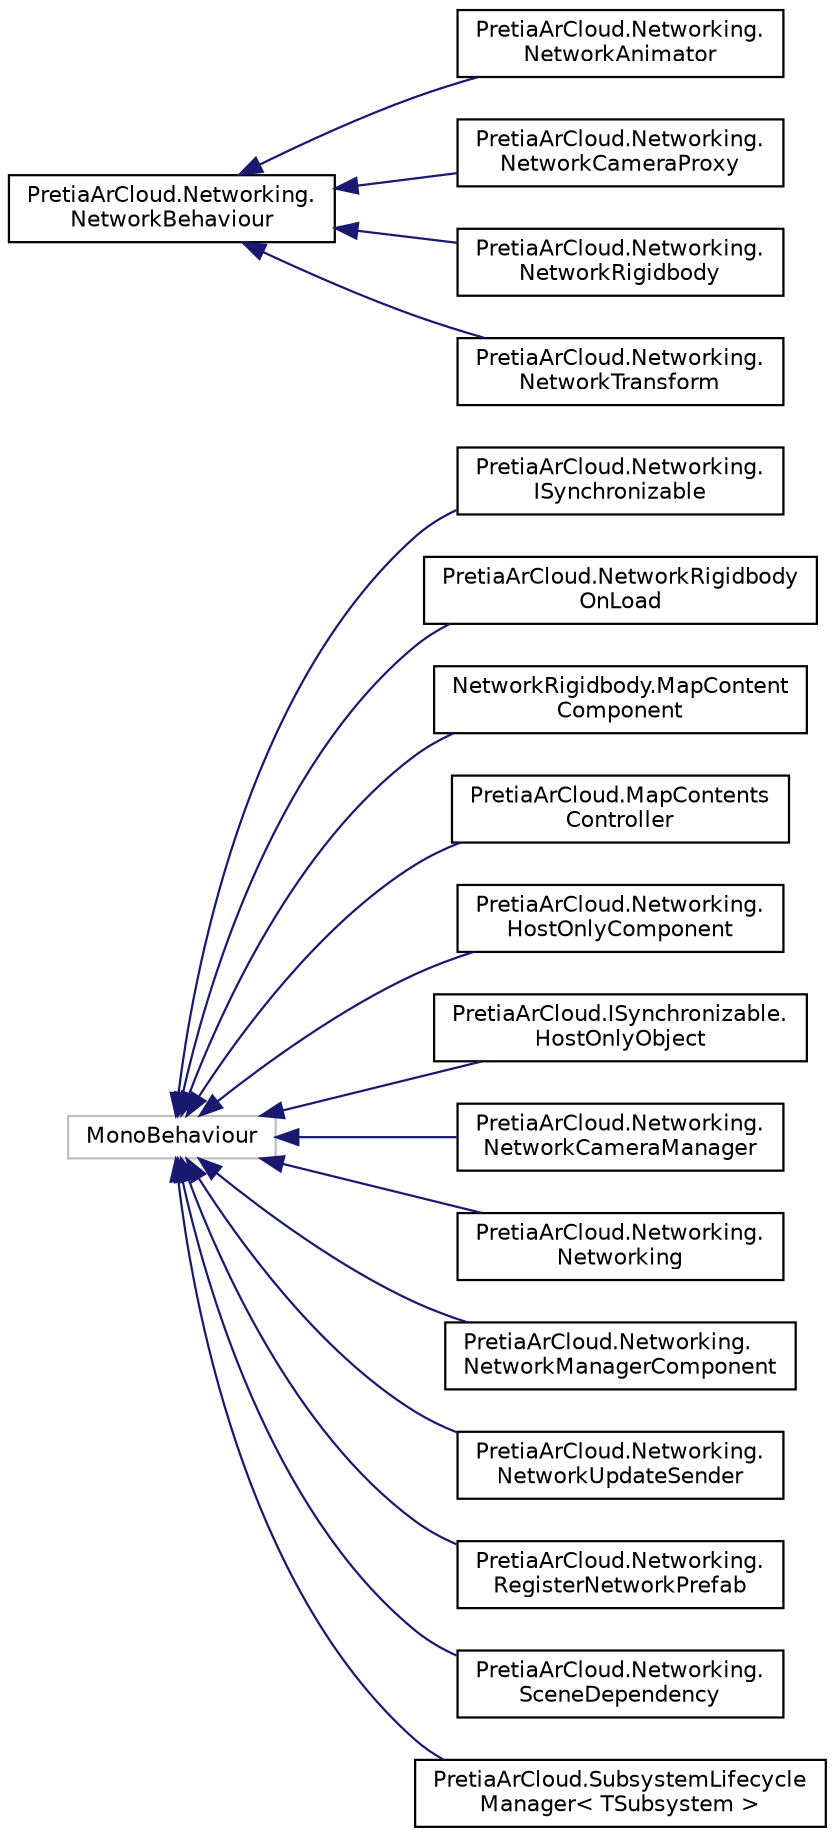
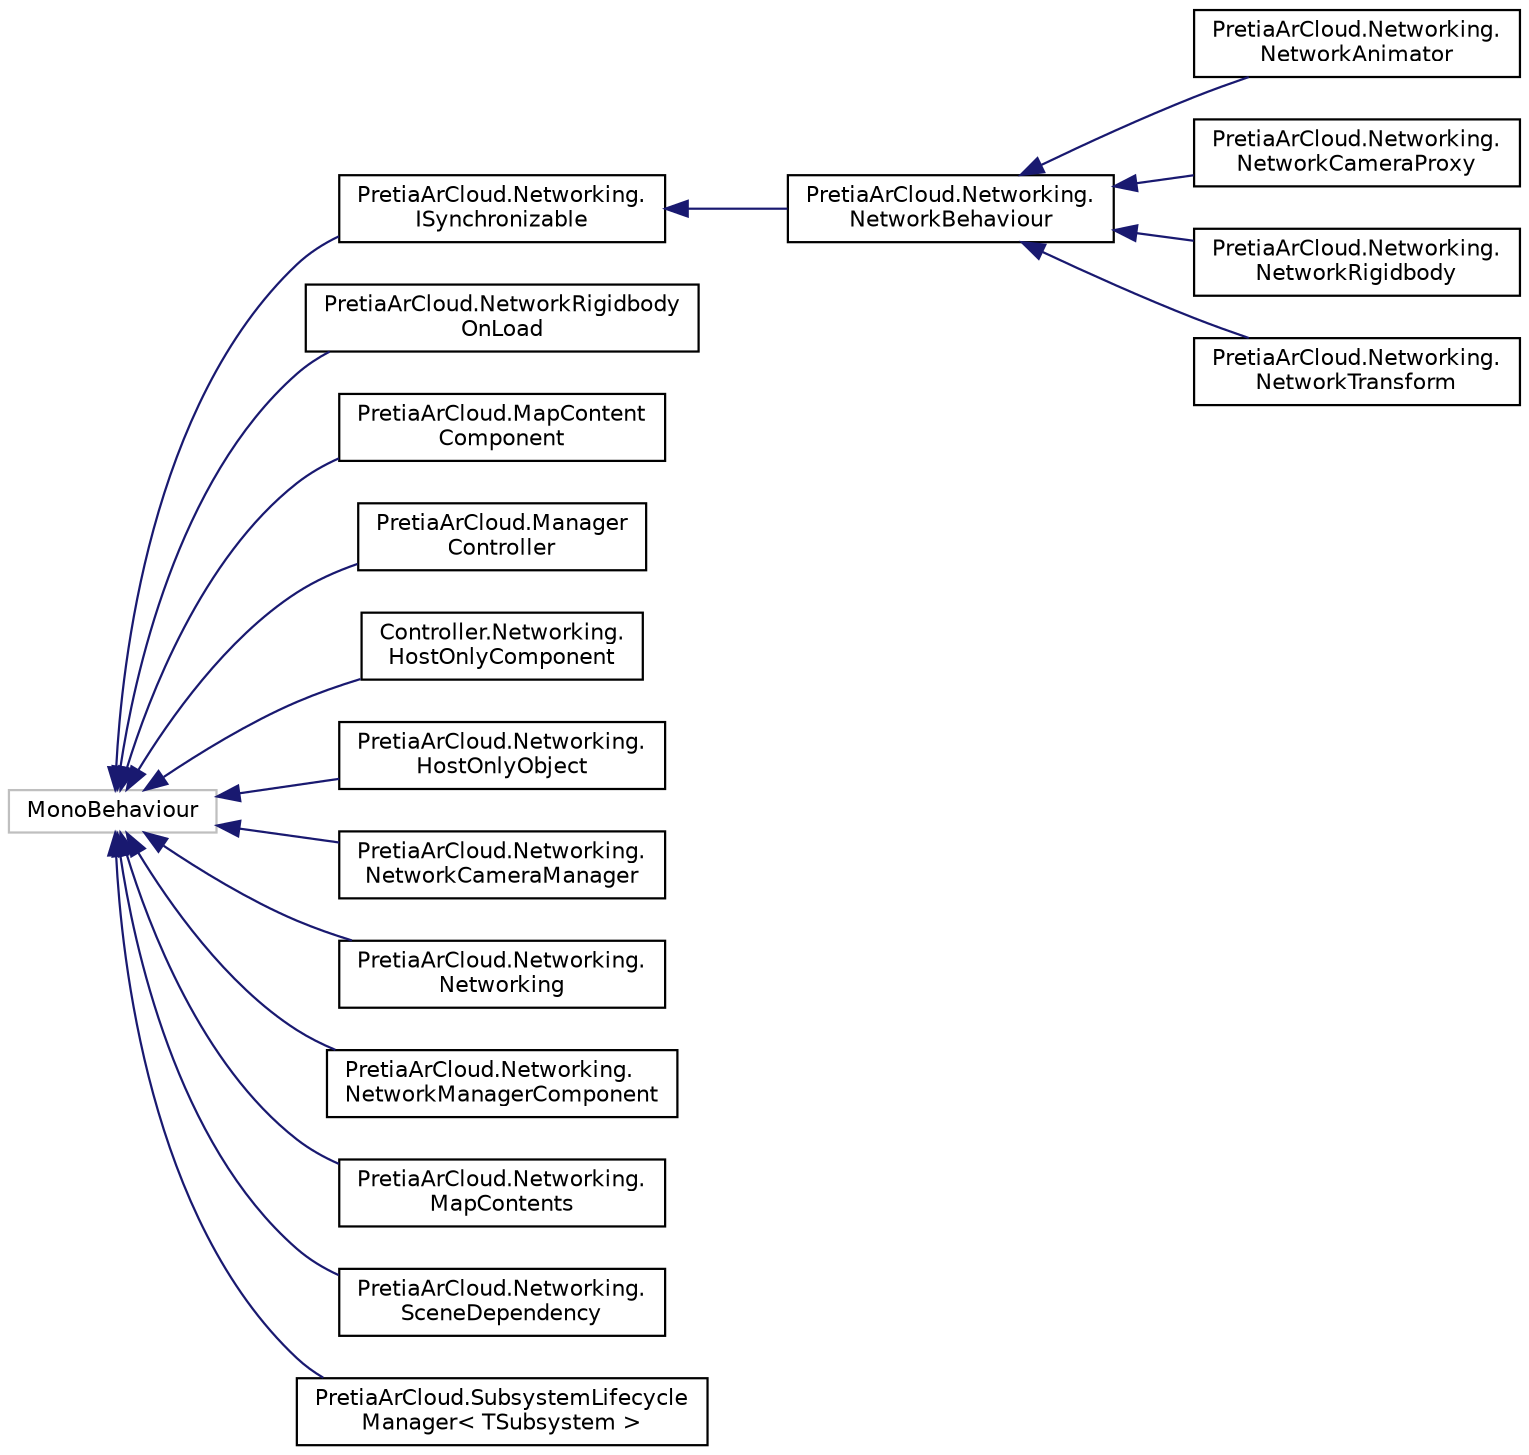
edge "PretiaArCloud.Networking. NetworkBehaviour" -> "PretiaArCloud.Networking. ISynchronizable": added
node "NetworkRigidbody.MapContent Component": label "NetworkRigidbody.MapContent Component" -> "PretiaArCloud.MapContent Component"
node "PretiaArCloud.MapContents Controller": label "PretiaArCloud.MapContents Controller" -> "PretiaArCloud.Manager Controller"
node "PretiaArCloud.Networking. HostOnlyComponent": label "PretiaArCloud.Networking. HostOnlyComponent" -> "Controller.Networking. HostOnlyComponent"
node "PretiaArCloud.ISynchronizable. HostOnlyObject": label "PretiaArCloud.ISynchronizable. HostOnlyObject" -> "PretiaArCloud.Networking. HostOnlyObject"
node "PretiaArCloud.Networking. NetworkUpdateSender": label "PretiaArCloud.Networking. NetworkUpdateSender" -> "PretiaArCloud.Networking. MapContents"
node "PretiaArCloud.Networking. RegisterNetworkPrefab": removed
